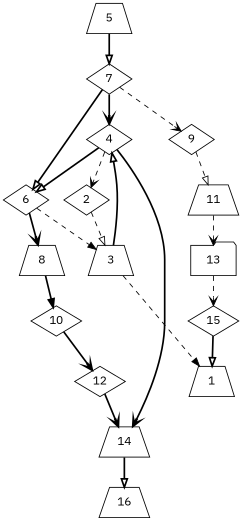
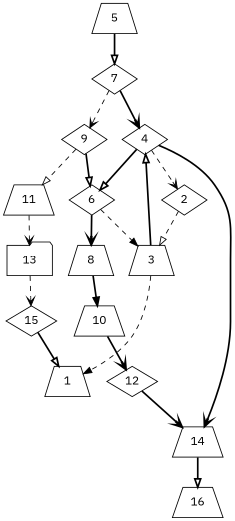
edge "7" -> "6": now "9" -> "6"
node "10": shape diamond -> trapezium
